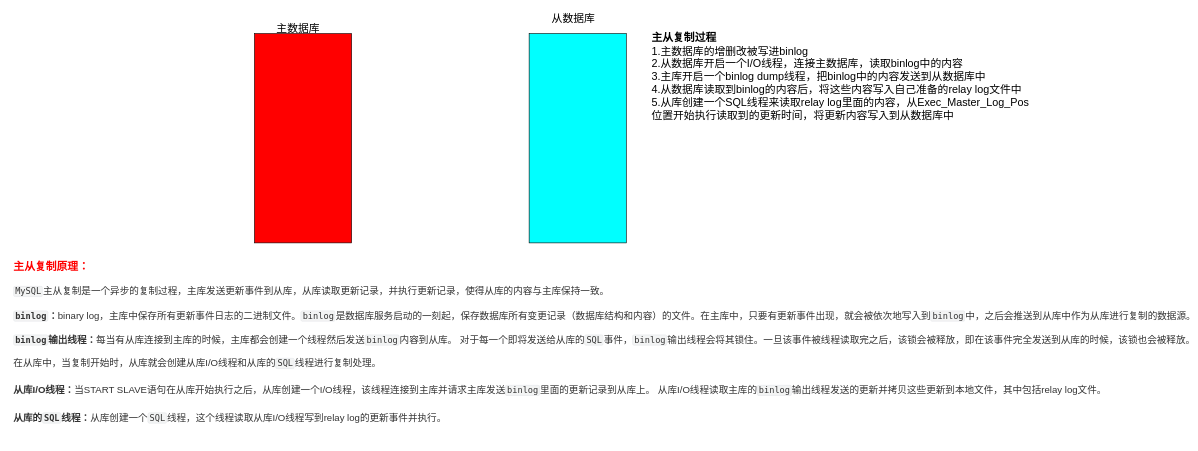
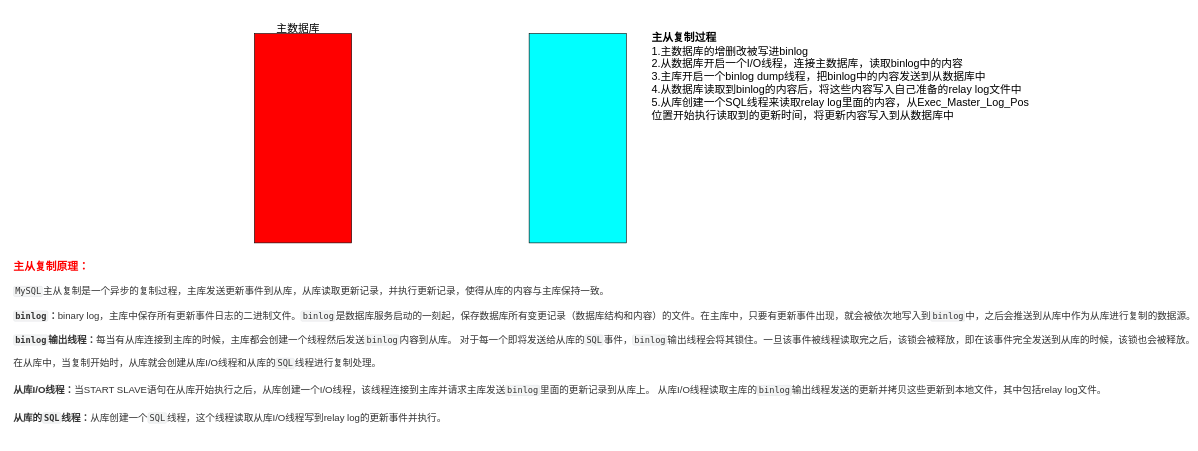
node "从数据库": removed
